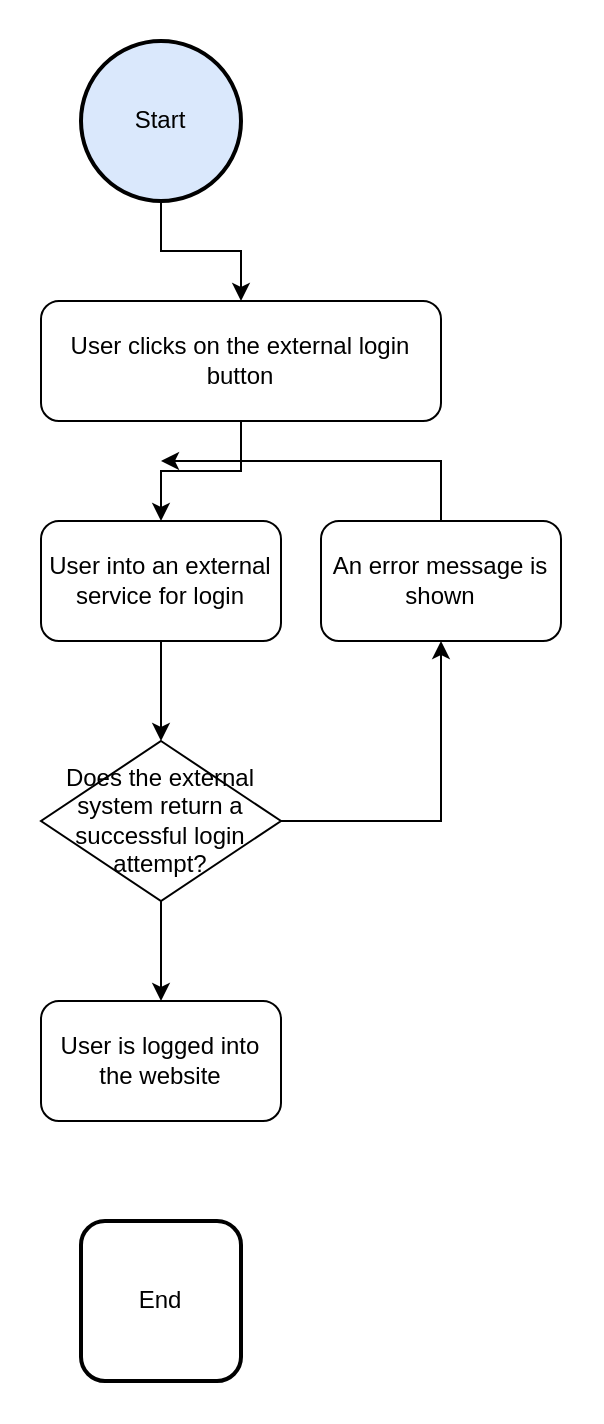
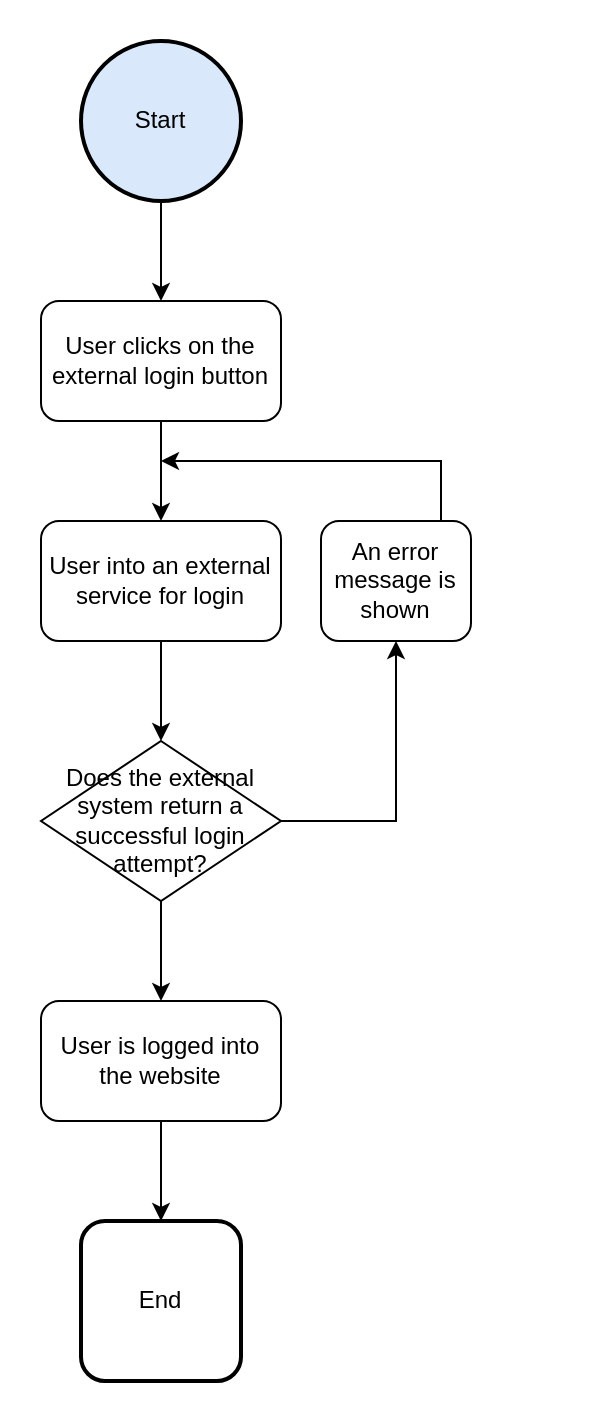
node "User clicks on the external login button": size 400x120 -> 240x120
node "An error message is shown": size 240x120 -> 150x120
edge "User is logged into the website" -> "End": added
